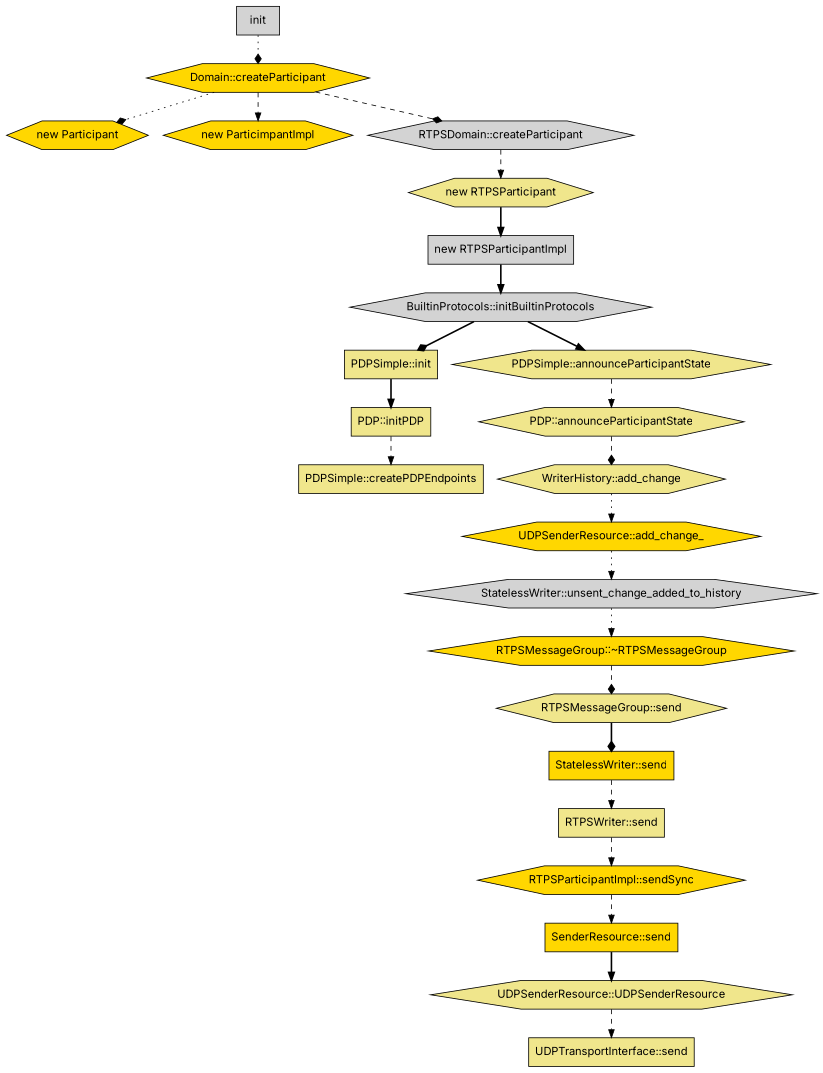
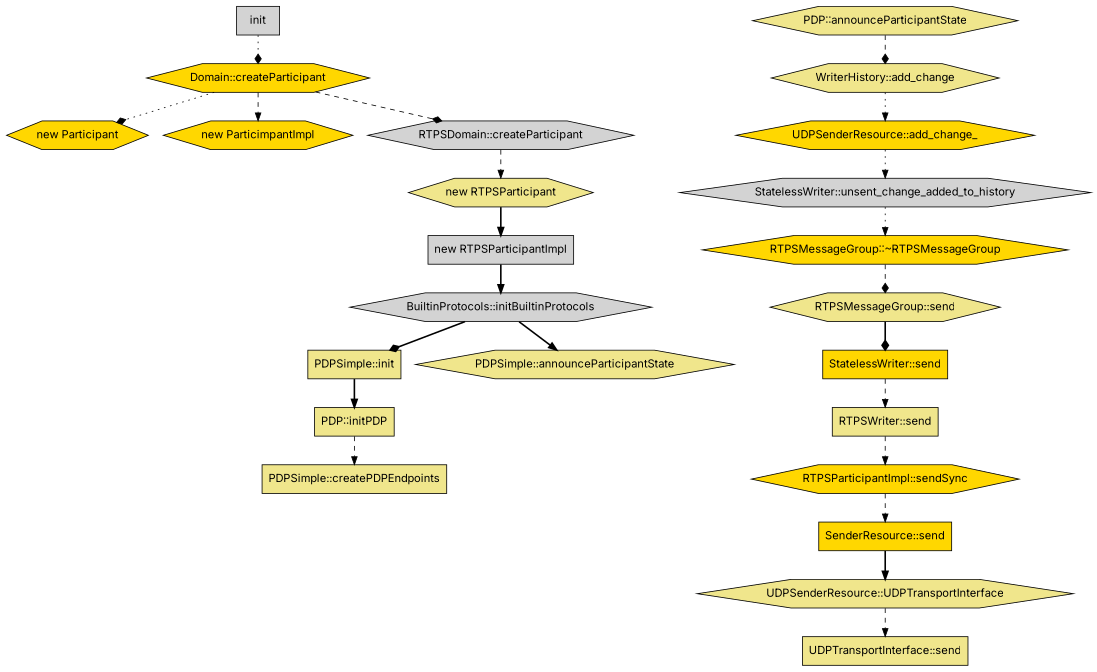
edge "PDPSimple::announceParticipantState" -> "PDP::announceParticipantState": removed
node "UDPSenderResource::UDPSenderResource": label "UDPSenderResource::UDPSenderResource" -> "UDPSenderResource::UDPTransportInterface"
